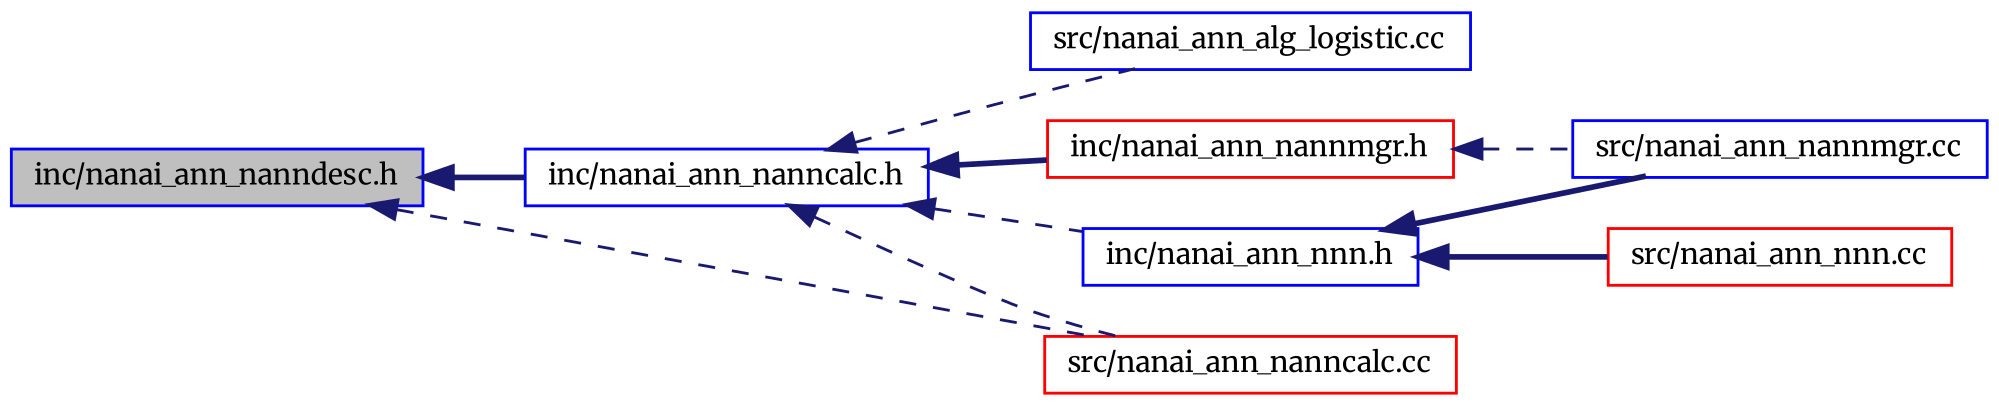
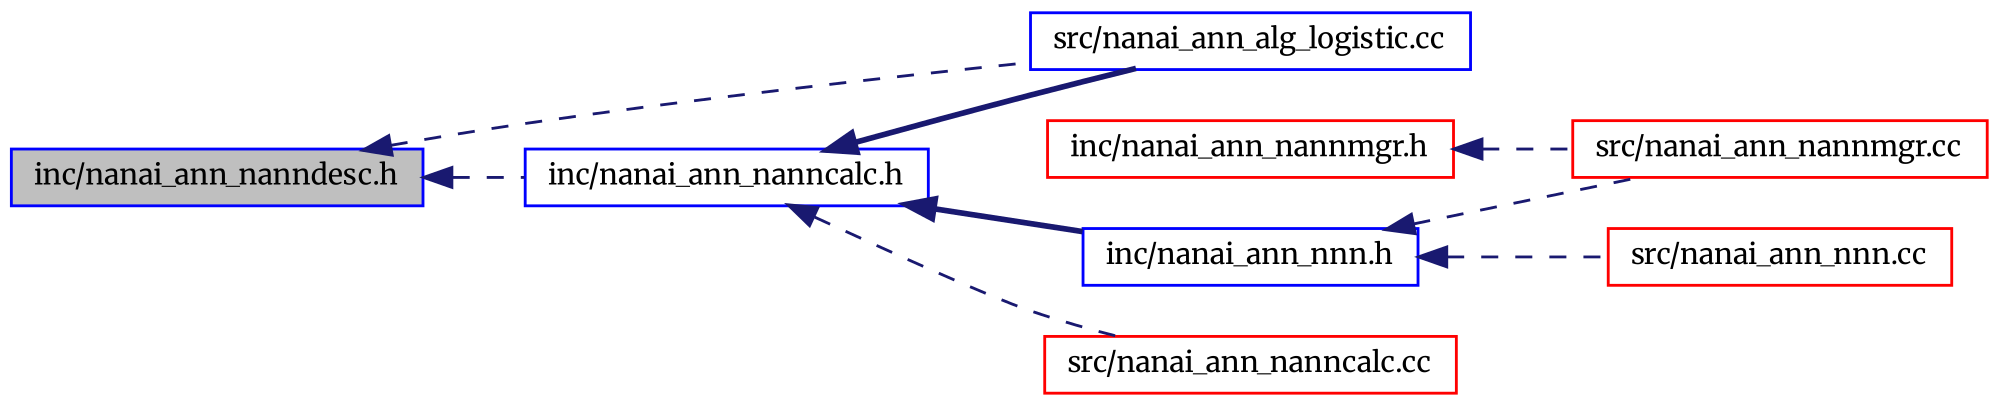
edge "src/nanai_ann_alg_logistic.cc" -> "inc/nanai_ann_nanncalc.h": style dashed -> bold
node "src/nanai_ann_nannmgr.cc": color blue -> red
edge "inc/nanai_ann_nannmgr.h" -> "inc/nanai_ann_nanncalc.h": removed
edge "inc/nanai_ann_nanncalc.h" -> "inc/nanai_ann_nanndesc.h": style bold -> dashed
edge "src/nanai_ann_nannmgr.cc" -> "inc/nanai_ann_nnn.h": style bold -> dashed
edge "inc/nanai_ann_nnn.h" -> "inc/nanai_ann_nanncalc.h": style dashed -> bold
edge "src/nanai_ann_nnn.cc" -> "inc/nanai_ann_nnn.h": style bold -> dashed
edge "src/nanai_ann_nanncalc.cc" -> "inc/nanai_ann_nanndesc.h": now "src/nanai_ann_alg_logistic.cc" -> "inc/nanai_ann_nanndesc.h"
